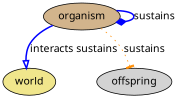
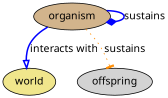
edge "organism" -> "world": label "interacts sustains" -> "interacts with"
